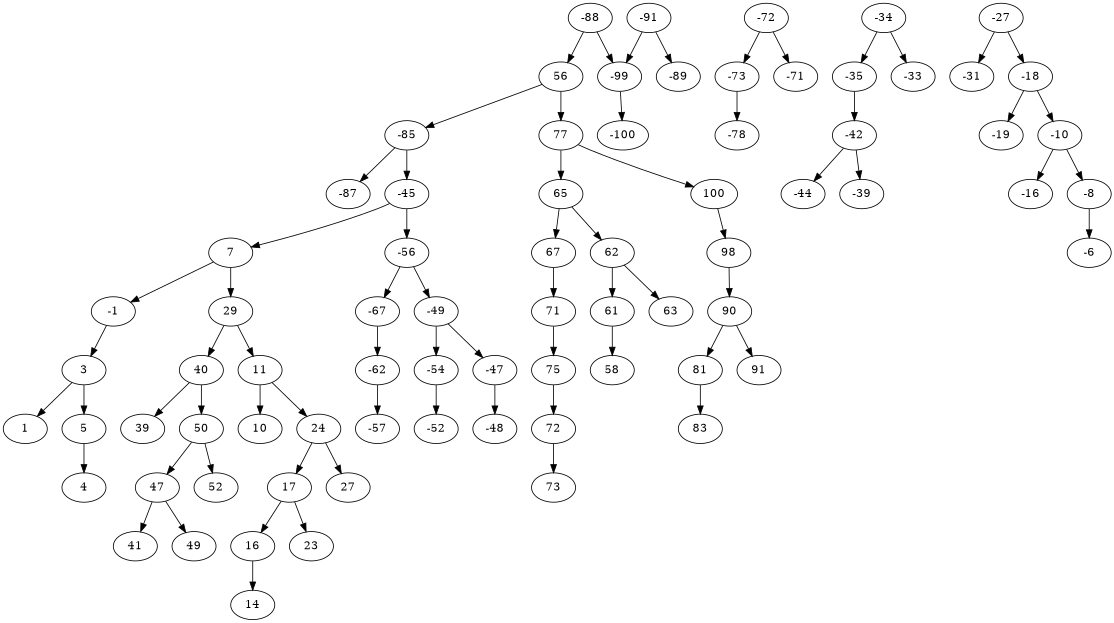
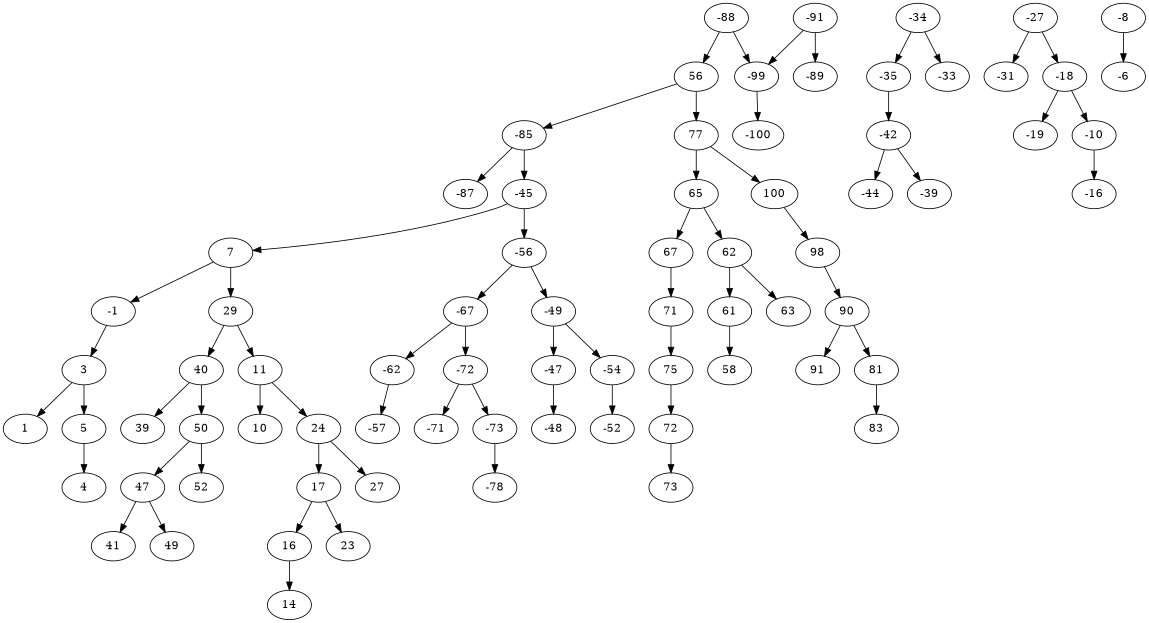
edge "-10" -> "-8": removed
edge "-67" -> "-72": added
